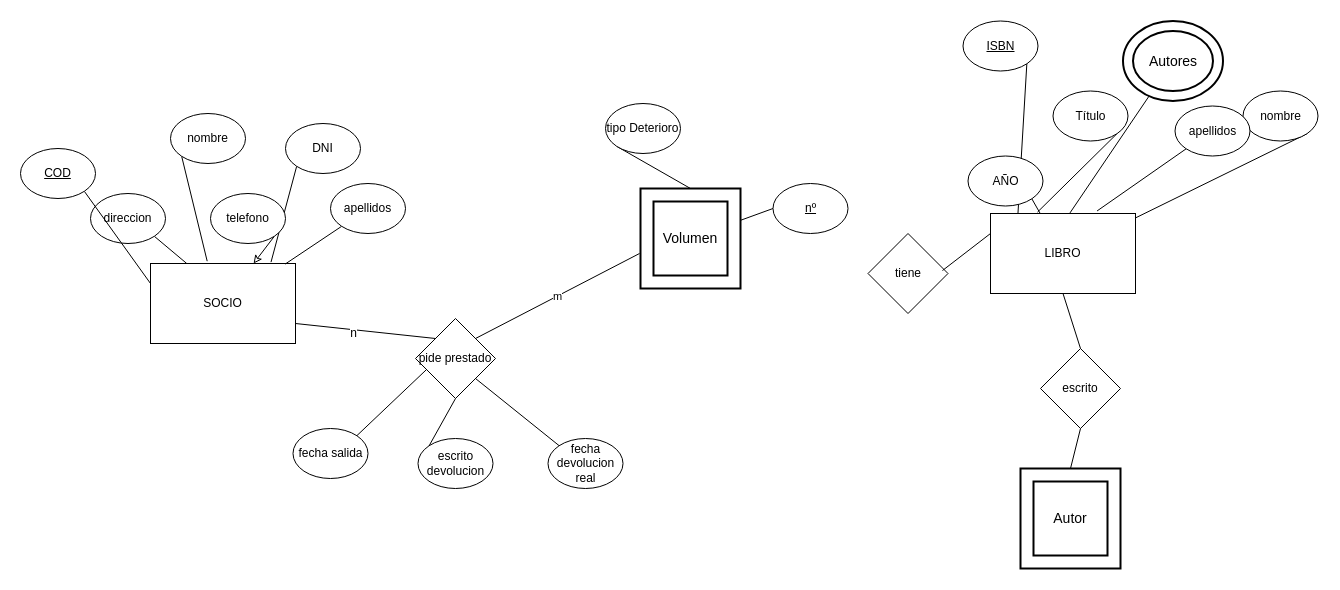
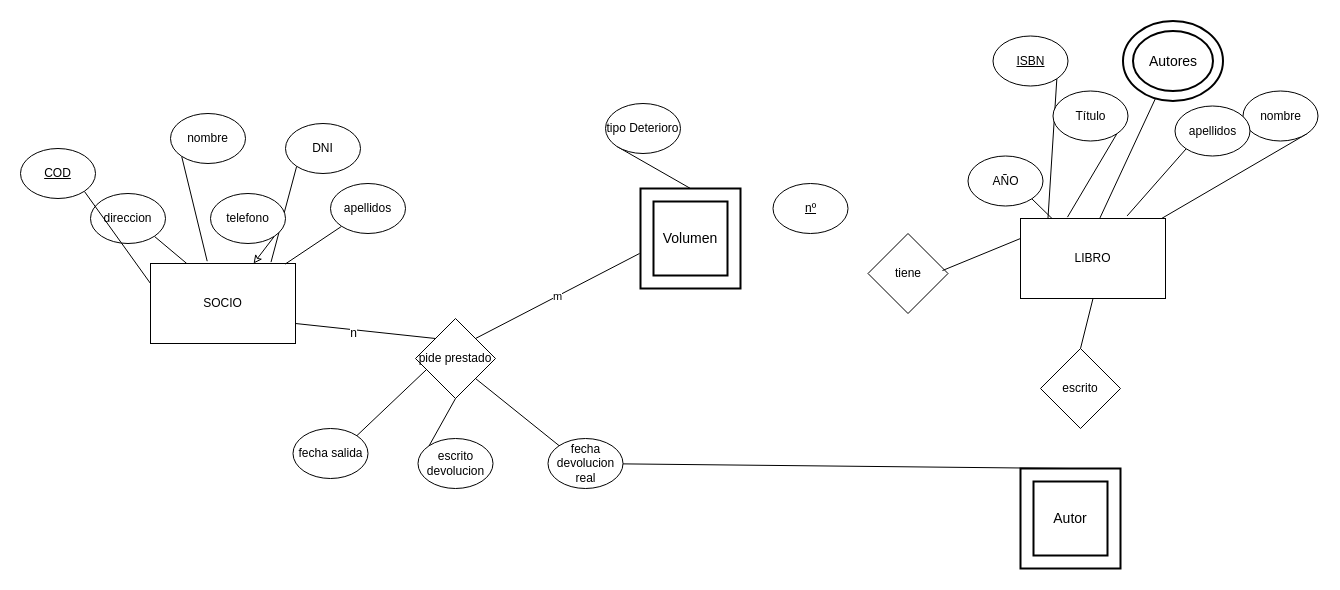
node "ISBN": moved (1001, 46) -> (1031, 61)
edge "nº" -- "Volumen": removed
node "LIBRO": moved (1063, 254) -> (1093, 259)
edge "escrito" -- "Autor": now "fecha devolucion real" -- "Autor"
